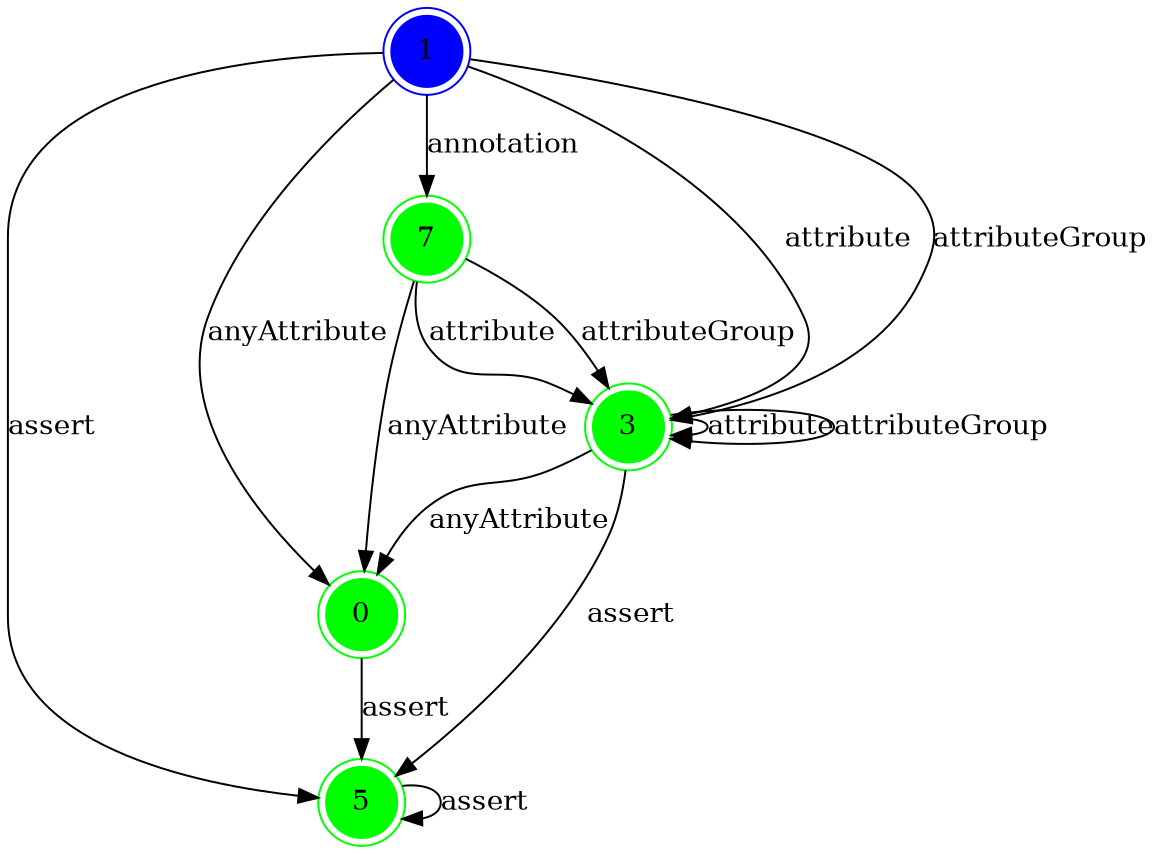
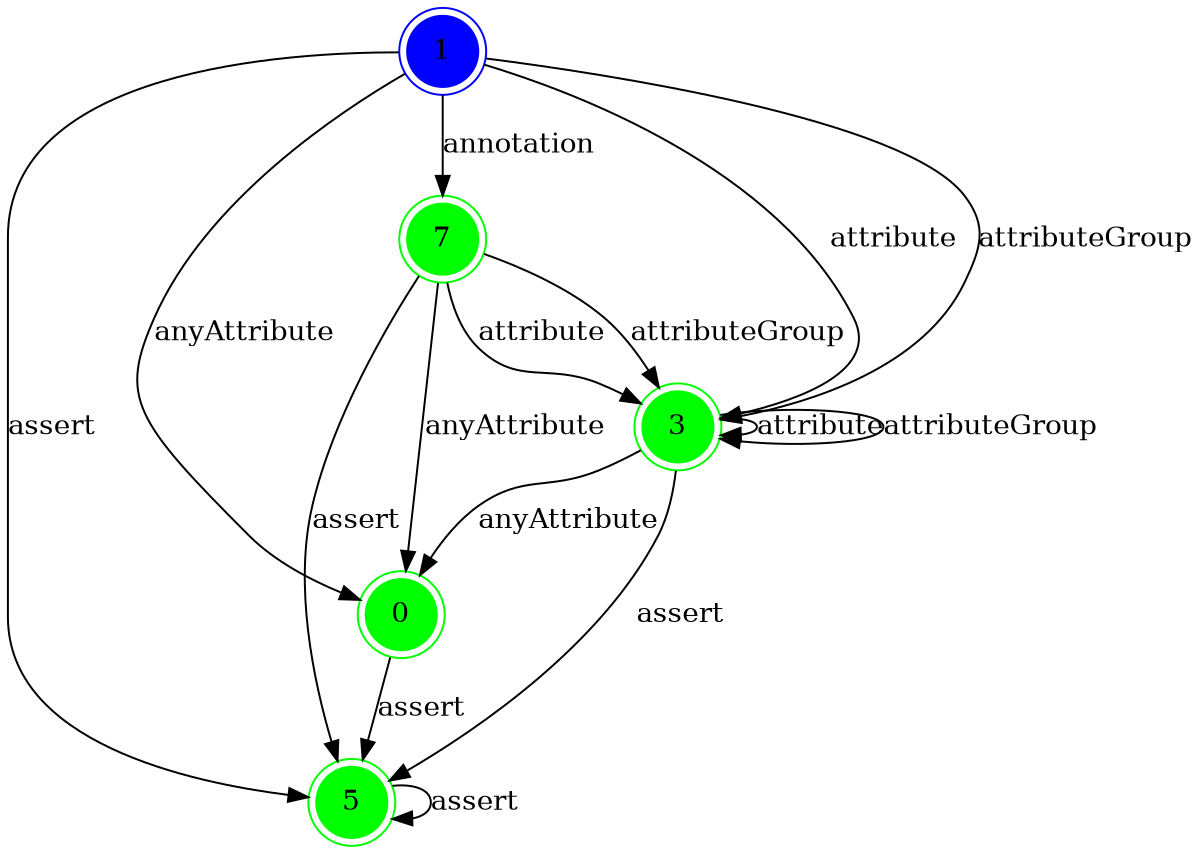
edge "7" -> "5": added, label "assert"
